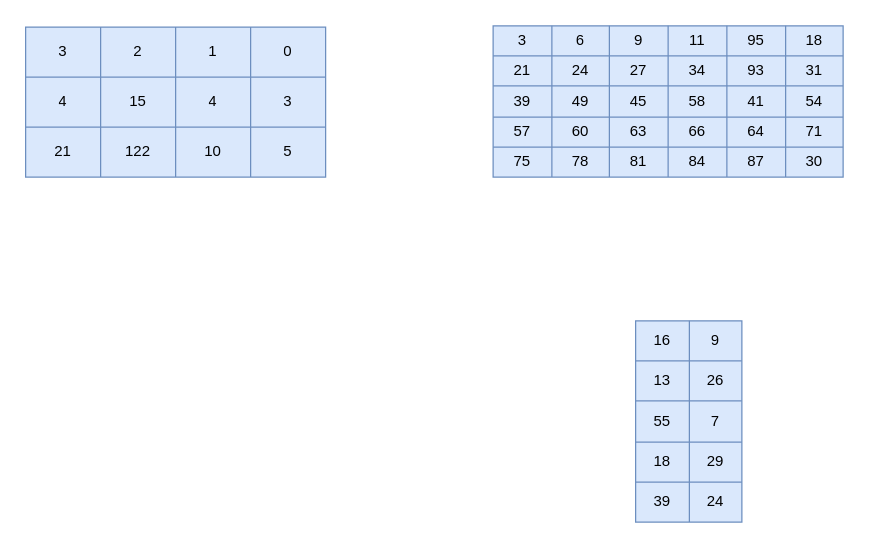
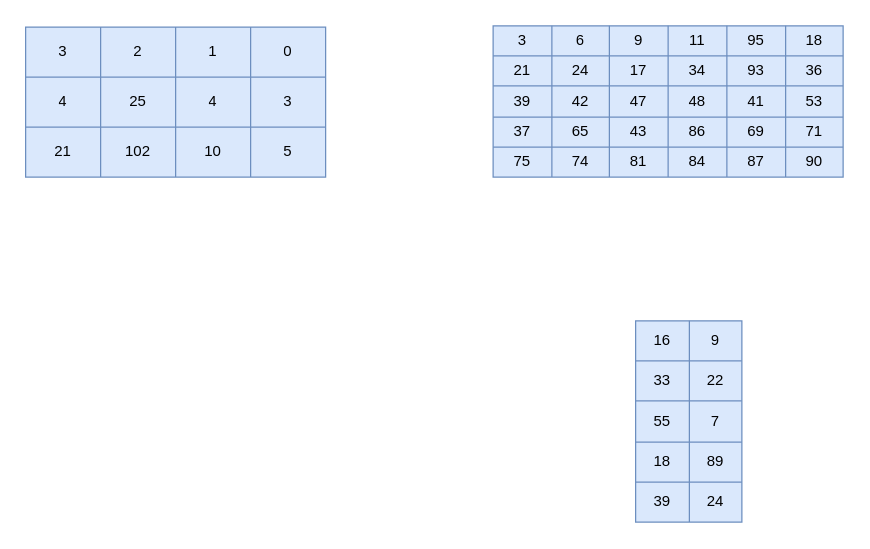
node "27": label "27" -> "17"
node "31": label "31" -> "36"
node "15": label "15" -> "25"
node "49": label "49" -> "42"
node "45": label "45" -> "47"
node "58": label "58" -> "48"
node "54": label "54" -> "53"
node "57": label "57" -> "37"
node "60": label "60" -> "65"
node "63": label "63" -> "43"
node "66": label "66" -> "86"
node "64": label "64" -> "69"
node "122": label "122" -> "102"
node "78": label "78" -> "74"
node "30": label "30" -> "90"
node "13": label "13" -> "33"
node "26": label "26" -> "22"
node "29": label "29" -> "89"
